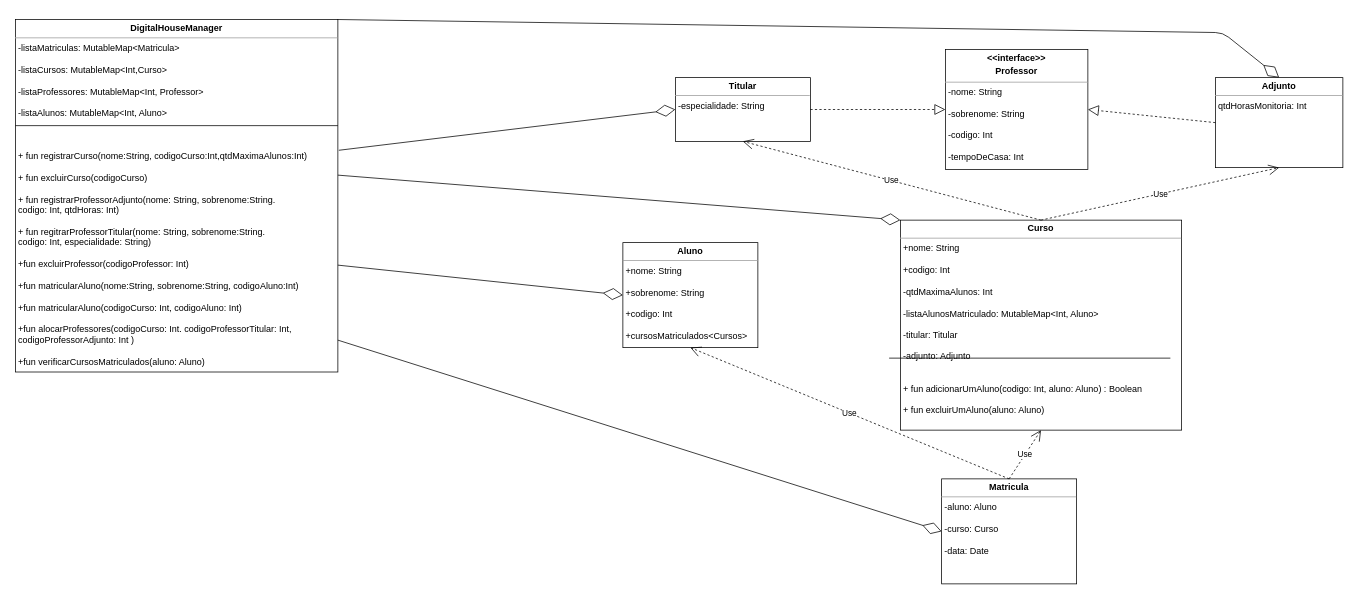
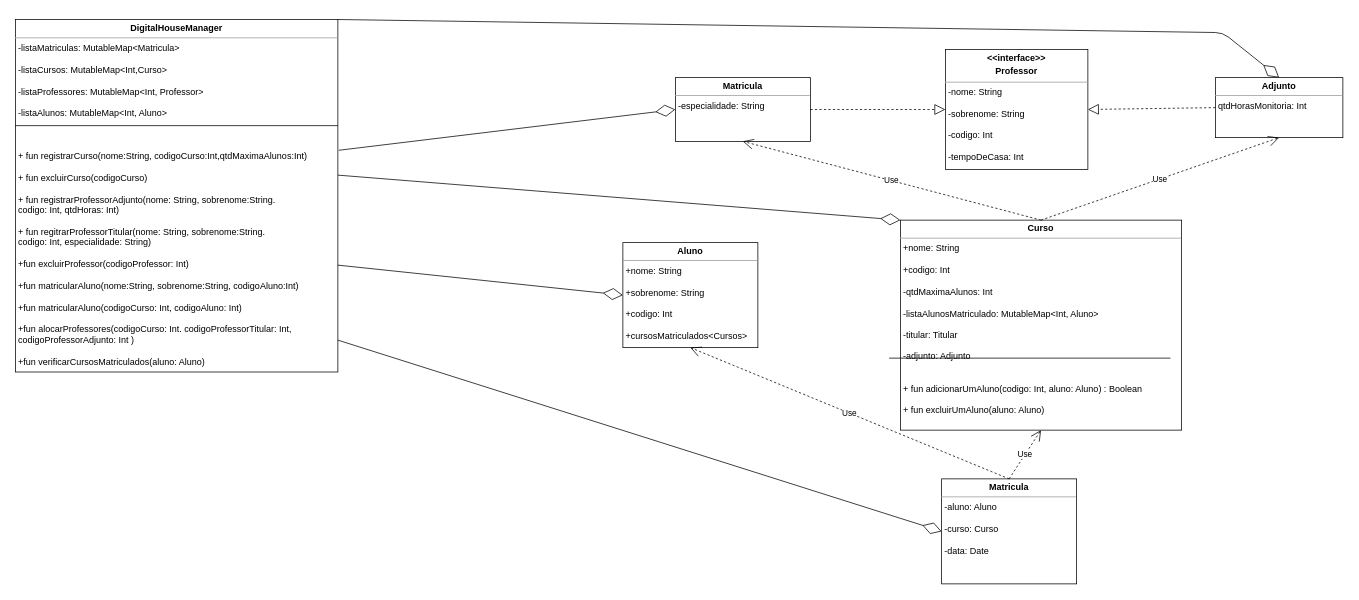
node "Titular -especialidade: String": label "Titular -especialidade: String" -> "Matricula -especialidade: String"
node "Adjunto qtdHorasMonitoria: Int": size 128x90 -> 128x60
